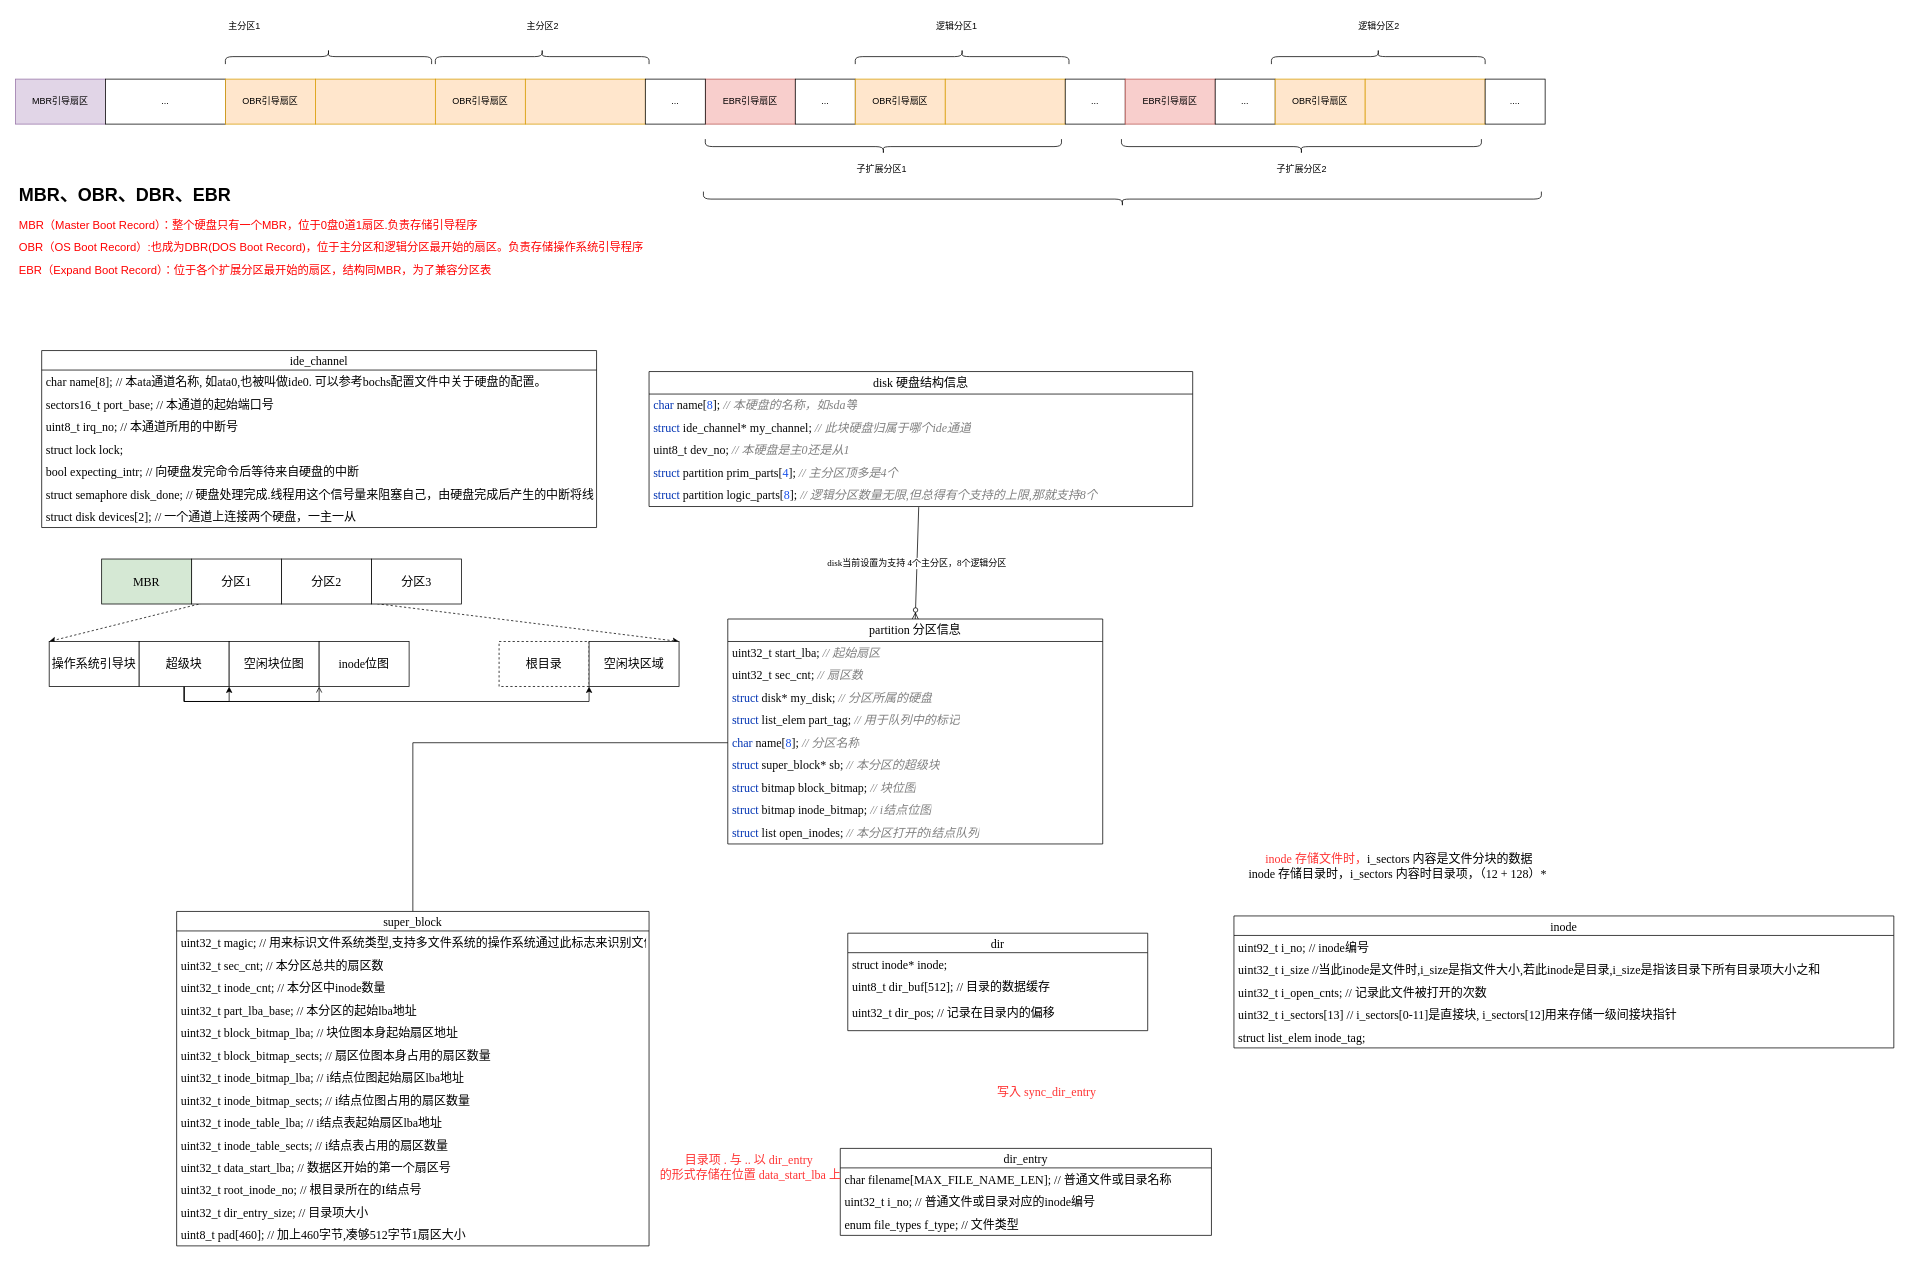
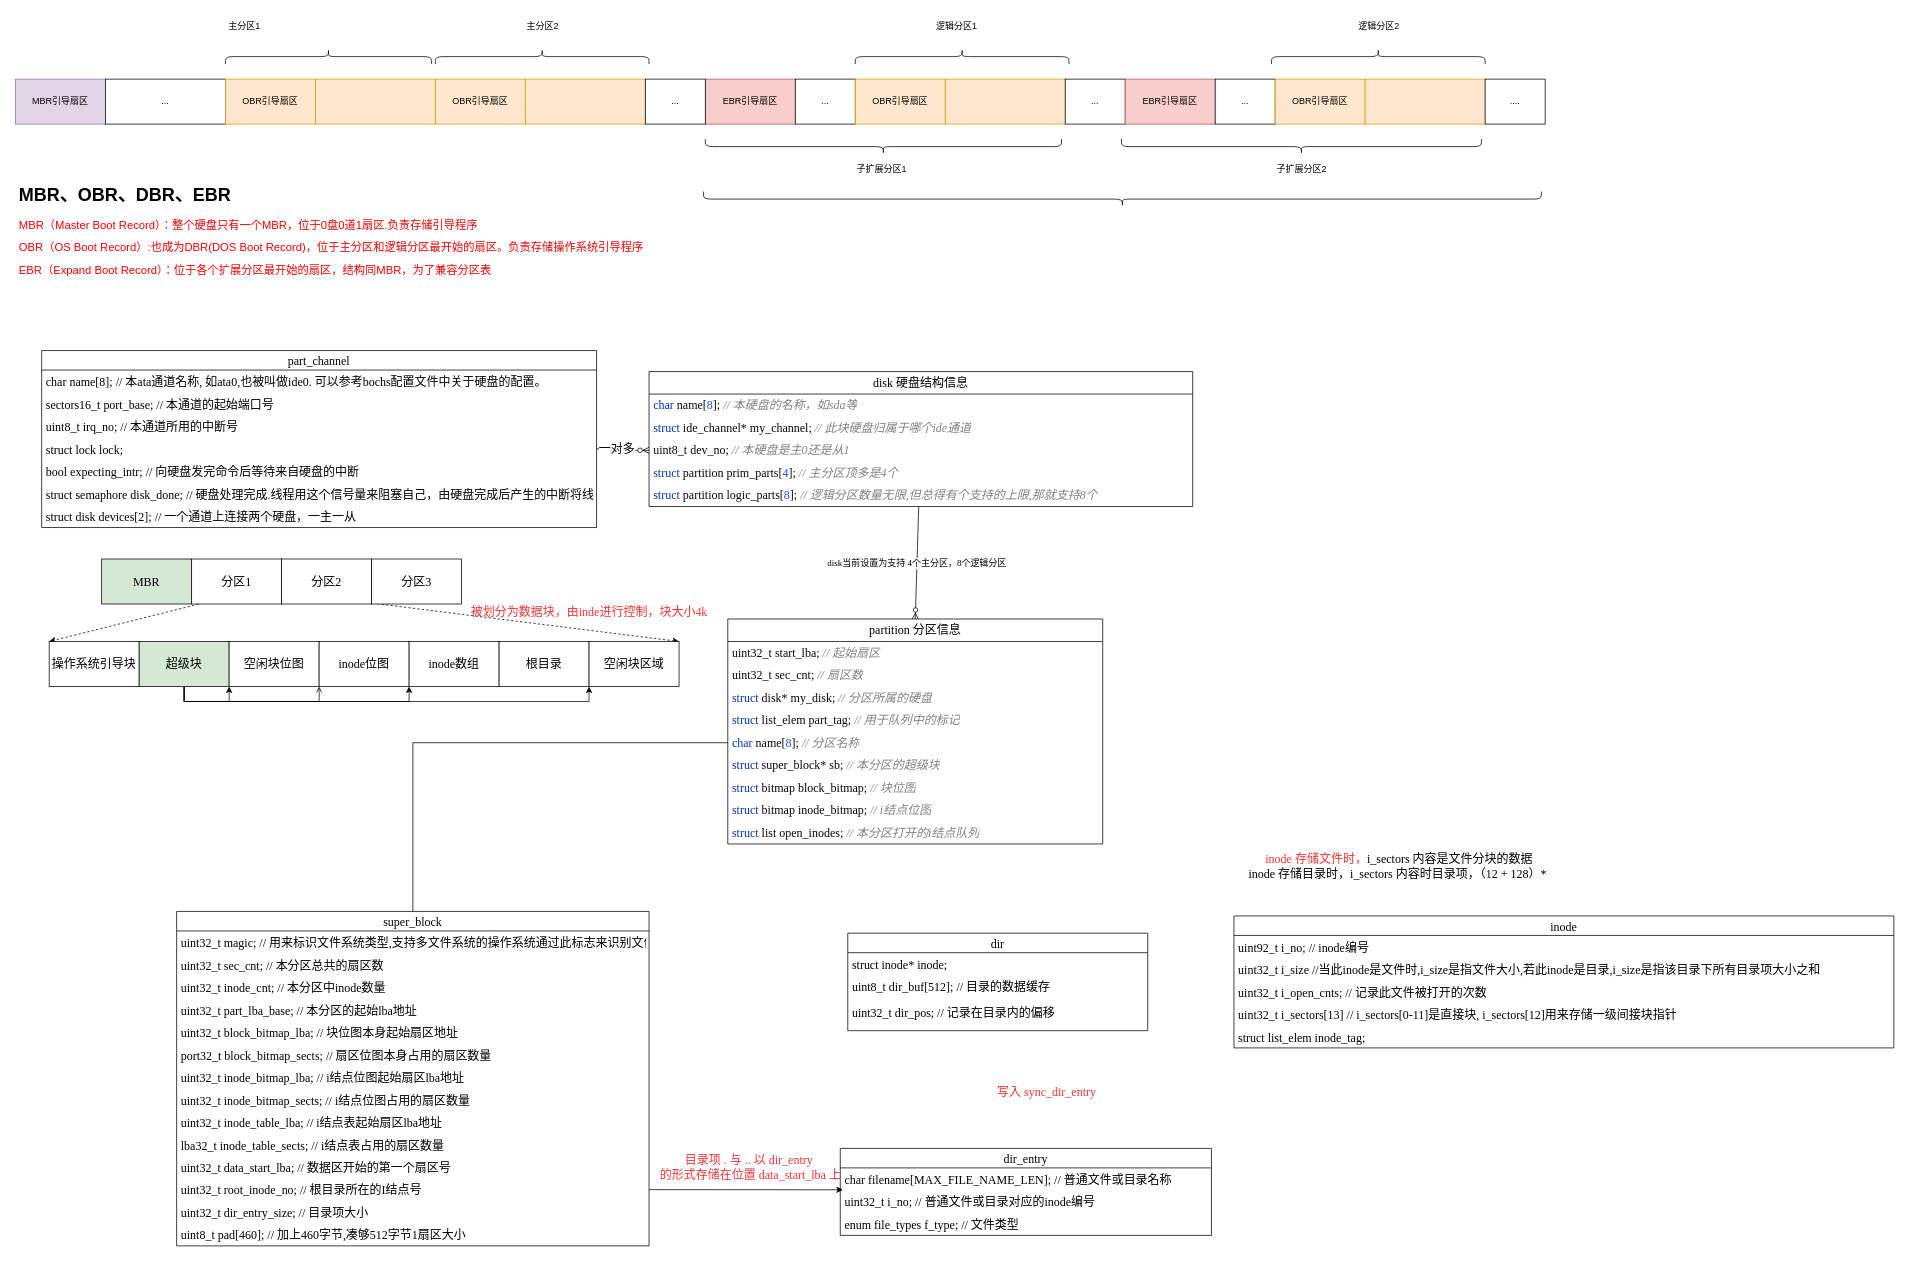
node "ide_channel": label "ide_channel" -> "part_channel"
edge "struct lock lock;" -> "uint8_t dev_no; // 本硬盘是主0还是从1": added, label "一对多"
node "被划分为数据块，由inde进行控制，块大小4k": added
node "超级块": fillcolor #ffffff -> #d5e8d4
node "inode数组": added
node "根目录": style dashed -> solid
edge "超级块" -> "inode数组": added
node "uint32_t block_bitmap_sects; // 扇区位图本身占用的扇区数量": label "uint32_t block_bitmap_sects; // 扇区位图本身占用的扇区数量" -> "port32_t block_bitmap_sects; // 扇区位图本身占用的扇区数量"
node "uint32_t inode_table_sects; // i结点表占用的扇区数量": label "uint32_t inode_table_sects; // i结点表占用的扇区数量" -> "lba32_t inode_table_sects; // i结点表占用的扇区数量"
edge "uint32_t root_inode_no; // 根目录所在的I结点号" -> "uint32_t i_no; // 普通文件或目录对应的inode编号": added
